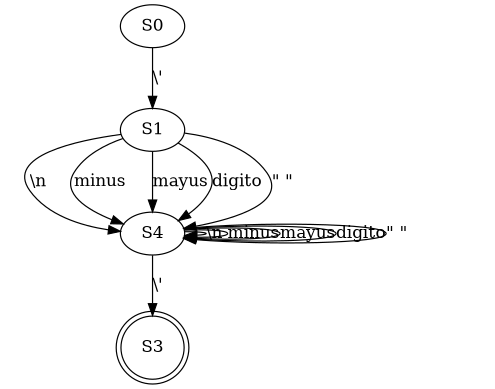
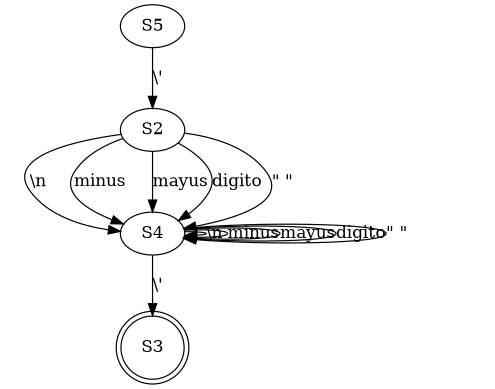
node "S0": label "S0" -> "S5"
node "S1": label "S1" -> "S2"
